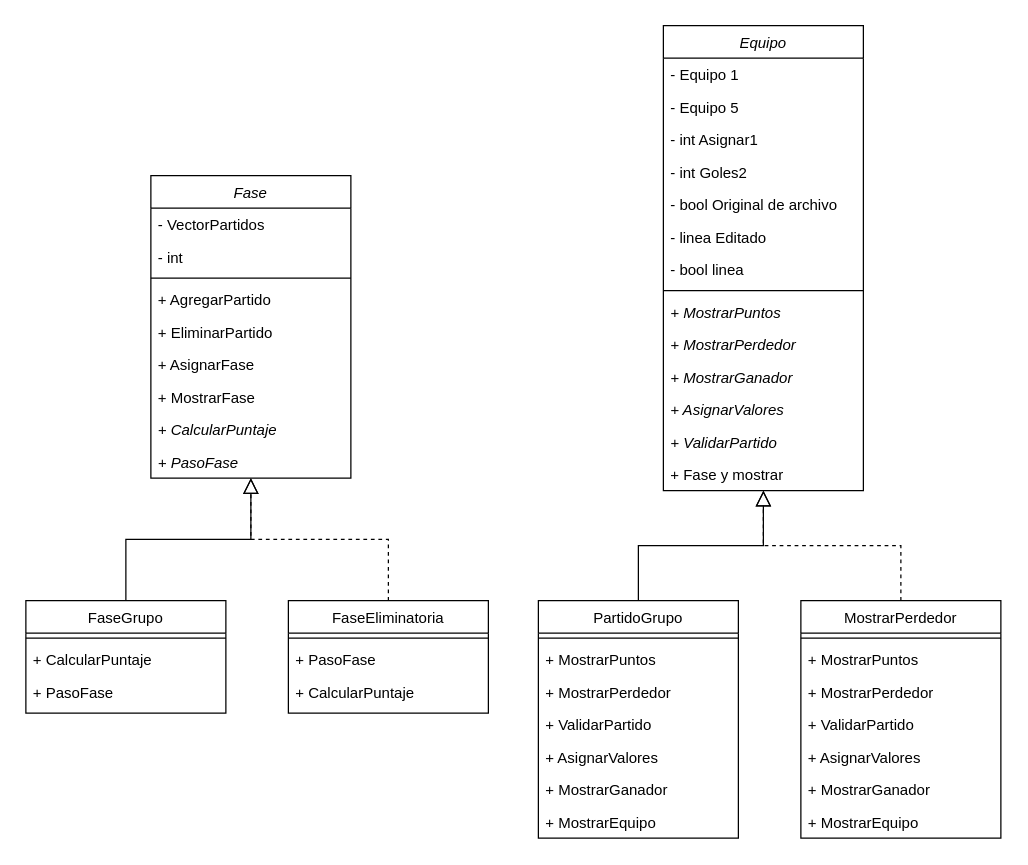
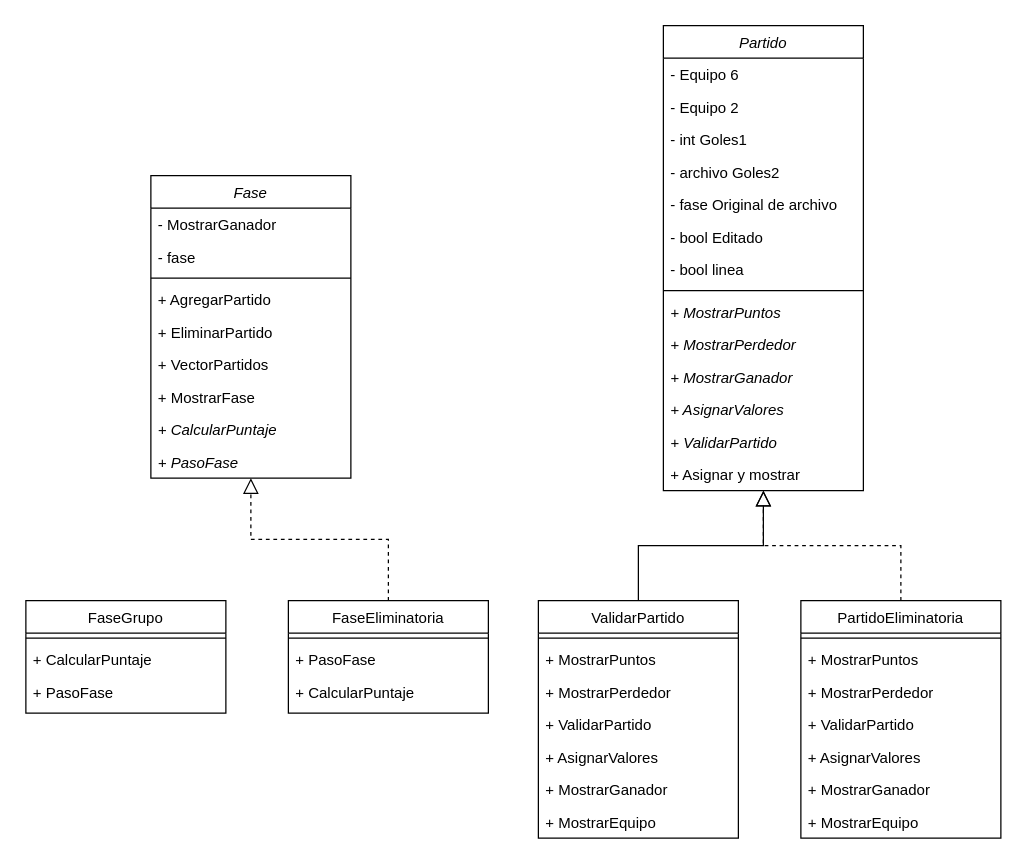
node "Equipo": label "Equipo" -> "Partido"
node "- Equipo 1": label "- Equipo 1" -> "- Equipo 6"
node "- Equipo 5": label "- Equipo 5" -> "- Equipo 2"
node "- int Asignar1": label "- int Asignar1" -> "- int Goles1"
node "- int Goles2": label "- int Goles2" -> "- archivo Goles2"
node "- bool Original de archivo": label "- bool Original de archivo" -> "- fase Original de archivo"
node "- VectorPartidos": label "- VectorPartidos" -> "- MostrarGanador"
node "- linea Editado": label "- linea Editado" -> "- bool Editado"
node "- int": label "- int" -> "- fase"
node "+ AsignarFase": label "+ AsignarFase" -> "+ VectorPartidos"
node "+ Fase y mostrar": label "+ Fase y mostrar" -> "+ Asignar y mostrar"
edge "FaseGrupo" -> "Fase": removed
node "PartidoGrupo": label "PartidoGrupo" -> "ValidarPartido"
node "MostrarPerdedor": label "MostrarPerdedor" -> "PartidoEliminatoria"
